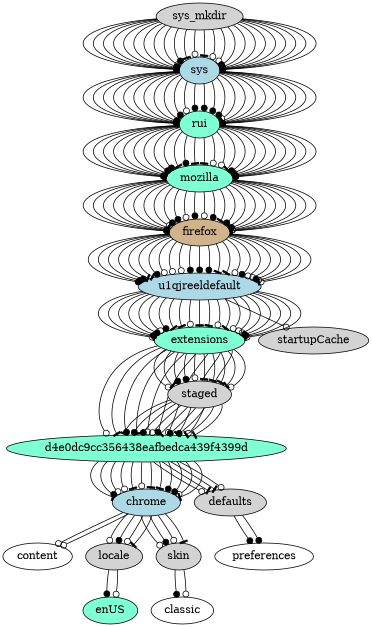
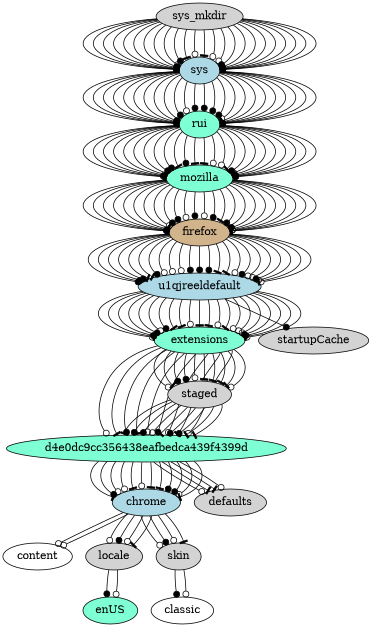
edge "u1qjreeldefault" -> "startupCache": arrowhead odot -> dot
node "preferences": removed
